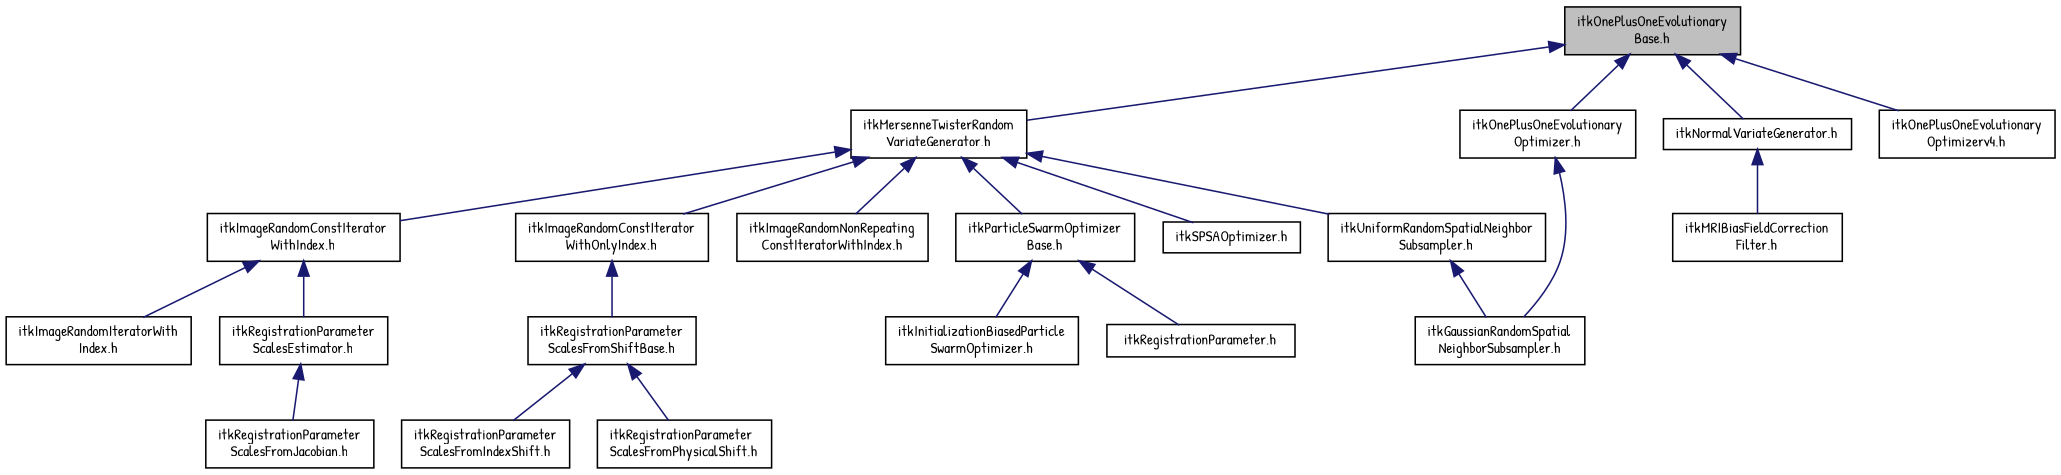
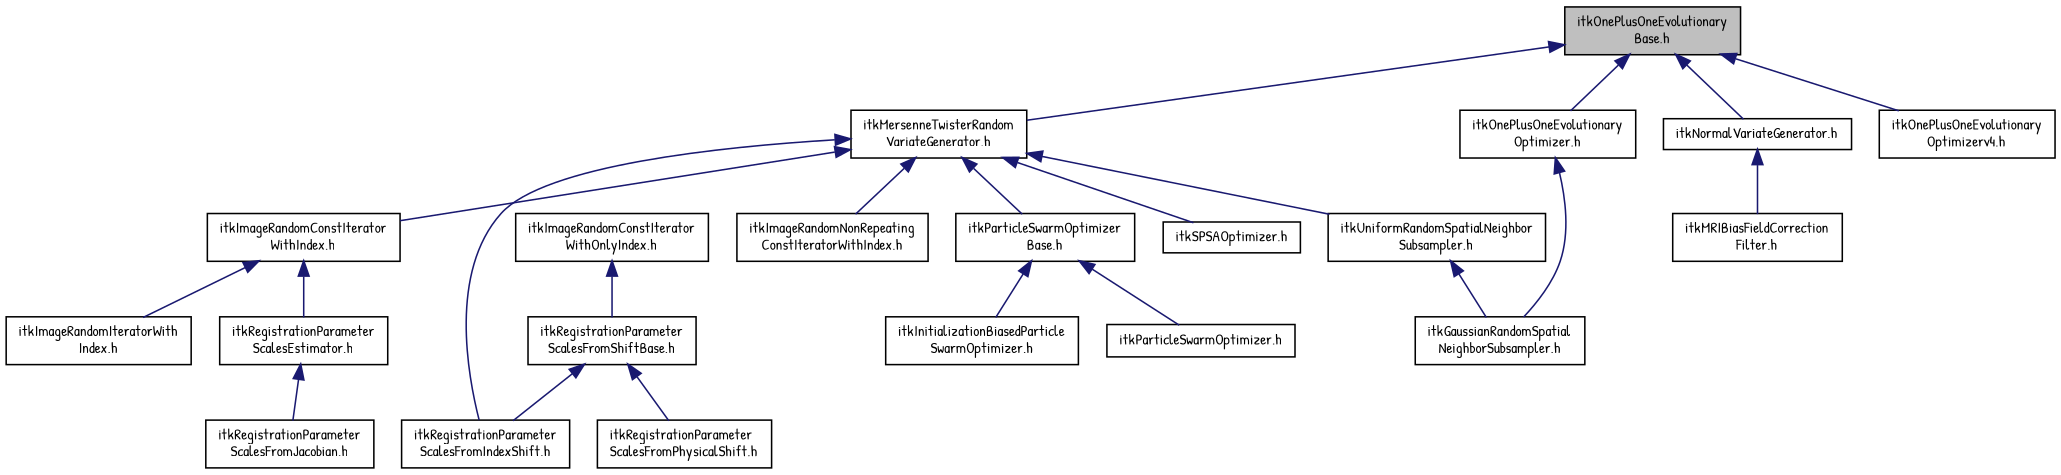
edge "itkImageRandomConstIterator WithOnlyIndex.h" -> "itkMersenneTwisterRandom VariateGenerator.h": now "itkRegistrationParameter ScalesFromIndexShift.h" -> "itkMersenneTwisterRandom VariateGenerator.h"
node "itkRegistrationParameter.h": label "itkRegistrationParameter.h" -> "itkParticleSwarmOptimizer.h"
